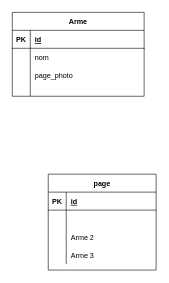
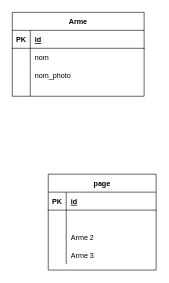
node "page_photo": label "page_photo" -> "nom_photo"
